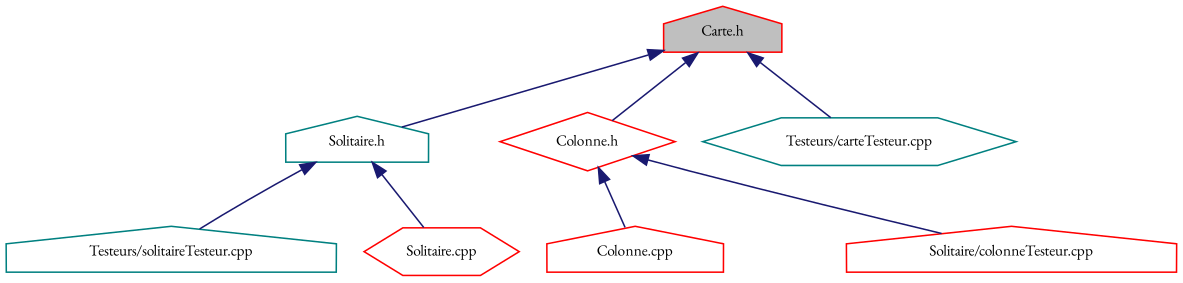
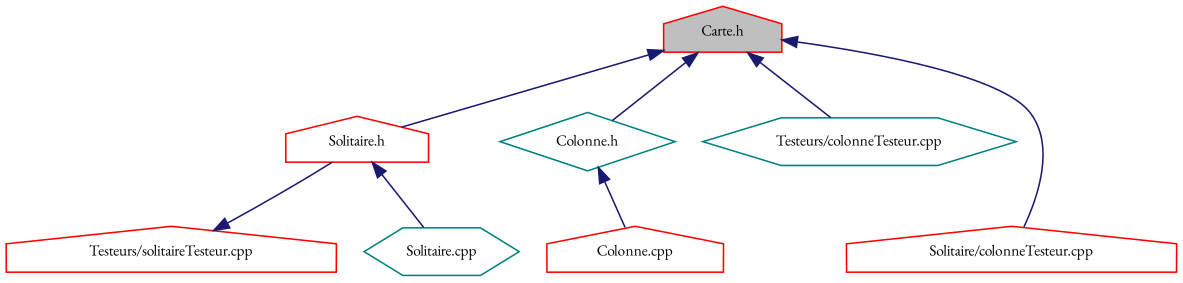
node "Solitaire.h": color teal -> red
node "Colonne.h": color red -> teal
node "Testeurs/carteTesteur.cpp": label "Testeurs/carteTesteur.cpp" -> "Testeurs/colonneTesteur.cpp"
edge "Solitaire/colonneTesteur.cpp" -> "Colonne.h": now "Solitaire/colonneTesteur.cpp" -> "Carte.h"
edge "Testeurs/solitaireTesteur.cpp" -> "Solitaire.h": reversed
node "Testeurs/solitaireTesteur.cpp": color teal -> red
node "Solitaire.cpp": color red -> teal
